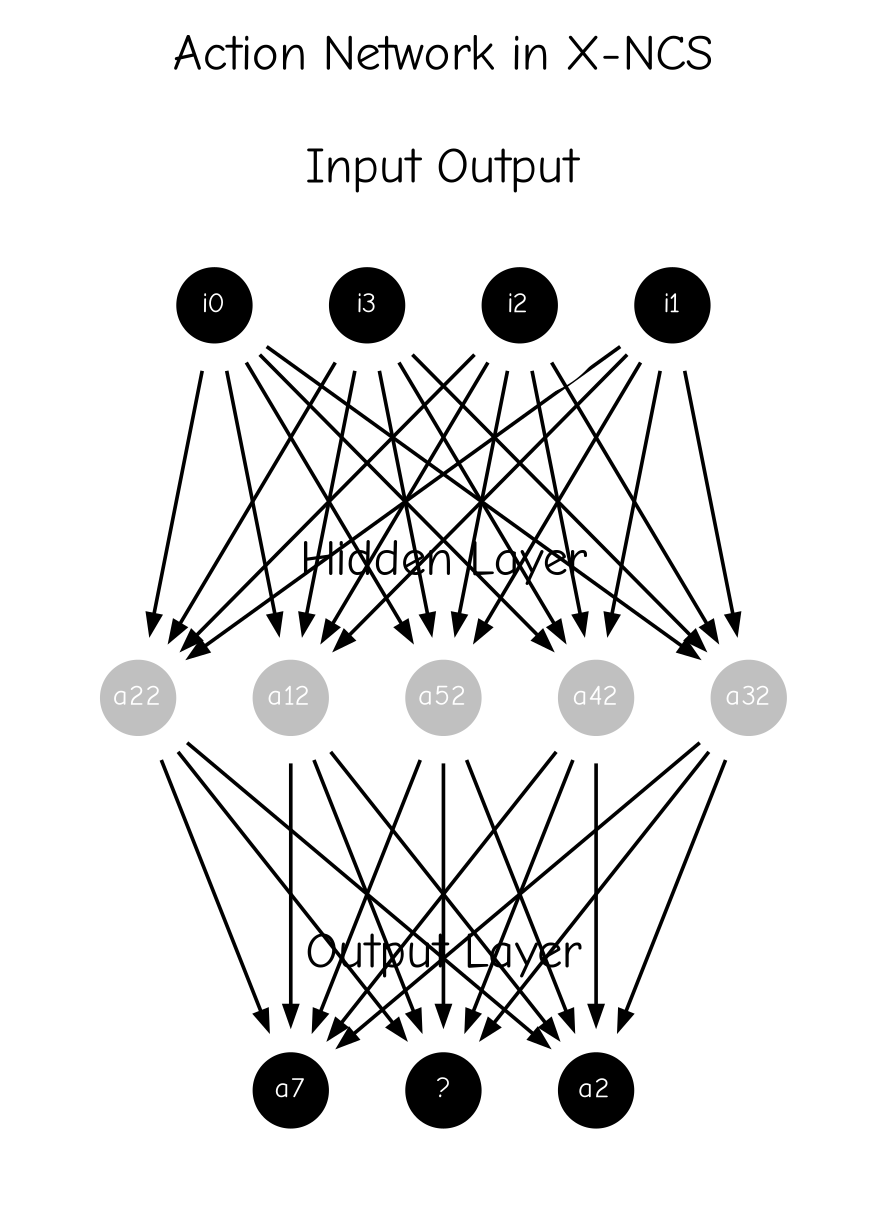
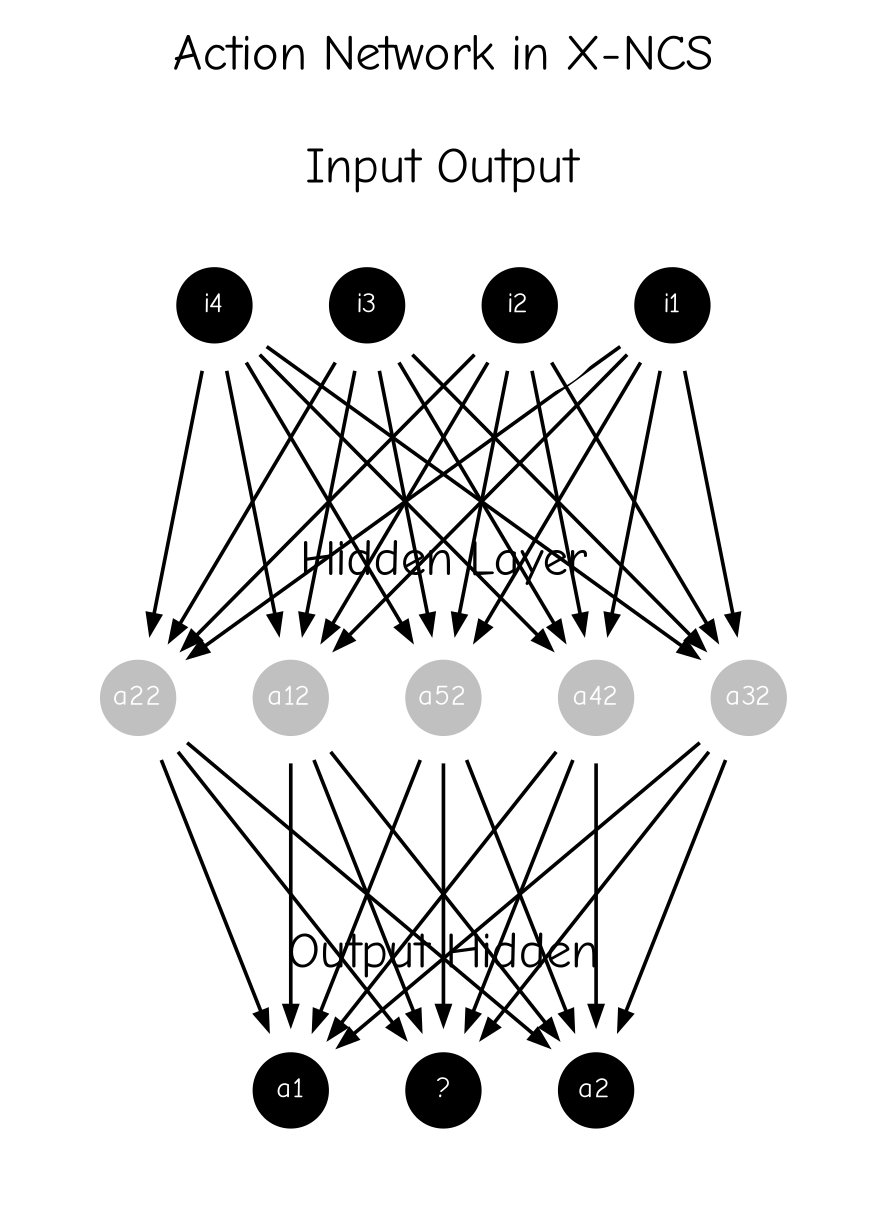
node "i0": label "i0" -> "i4"
cluster "Output Layer": label "Output Layer" -> "Output Hidden"
node "a7": label "a7" -> "a1"
